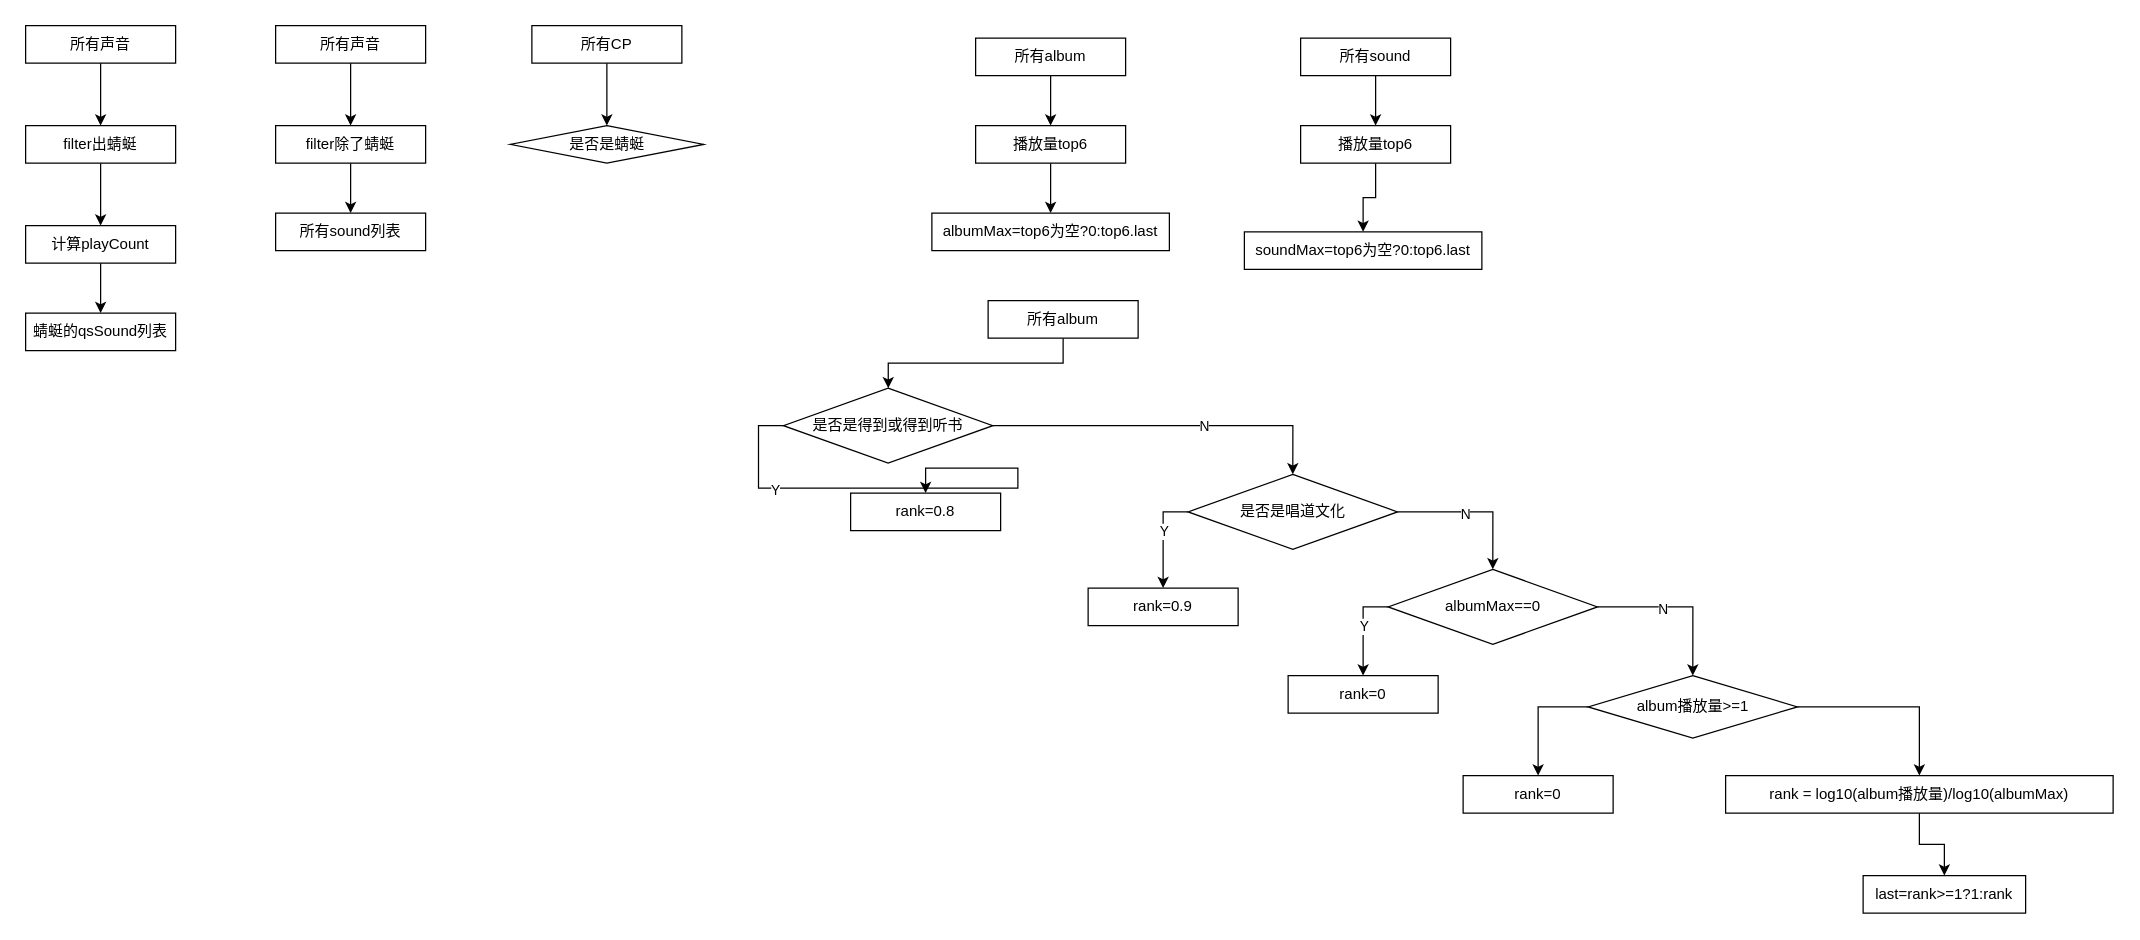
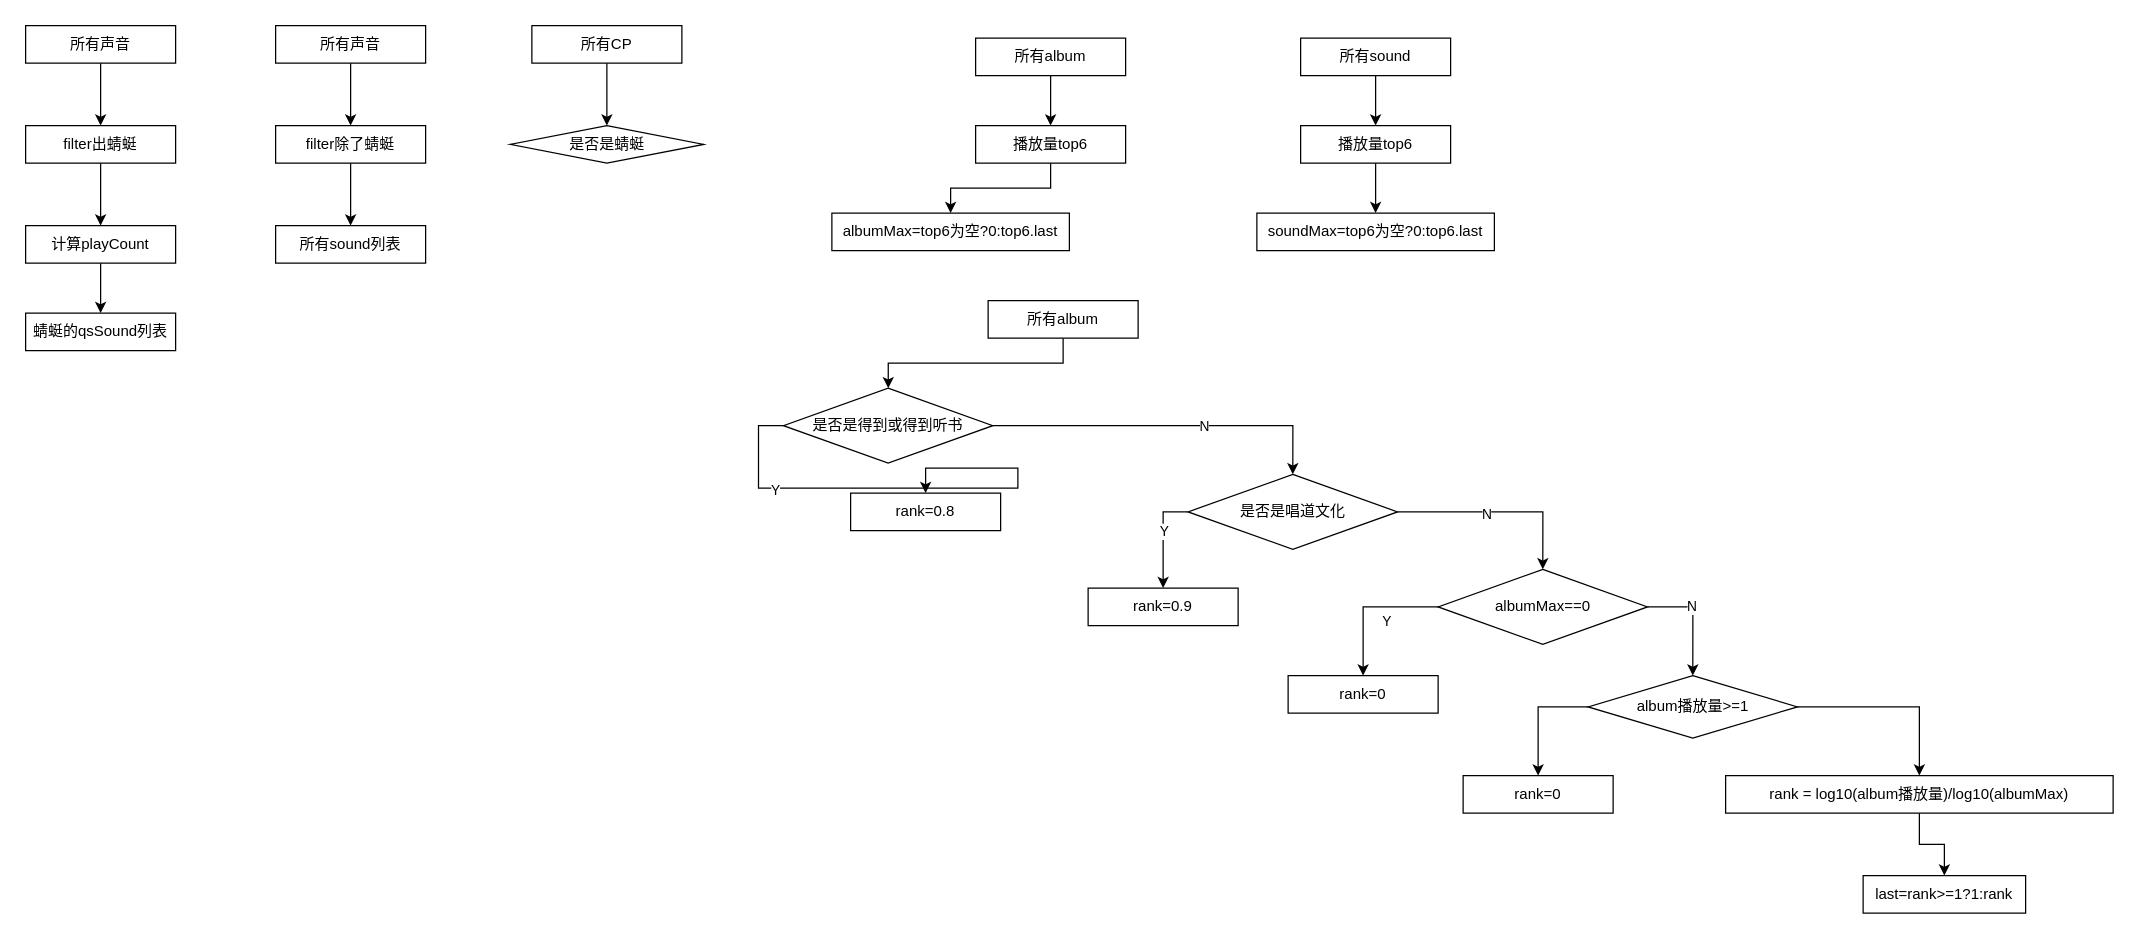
node "所有sound列表": moved (351, 232) -> (351, 244)
node "albumMax=top6为空?0:top6.last": moved (1051, 232) -> (951, 232)
node "soundMax=top6为空?0:top6.last": moved (1363, 251) -> (1376, 232)
node "albumMax==0": moved (1493, 607) -> (1543, 607)
